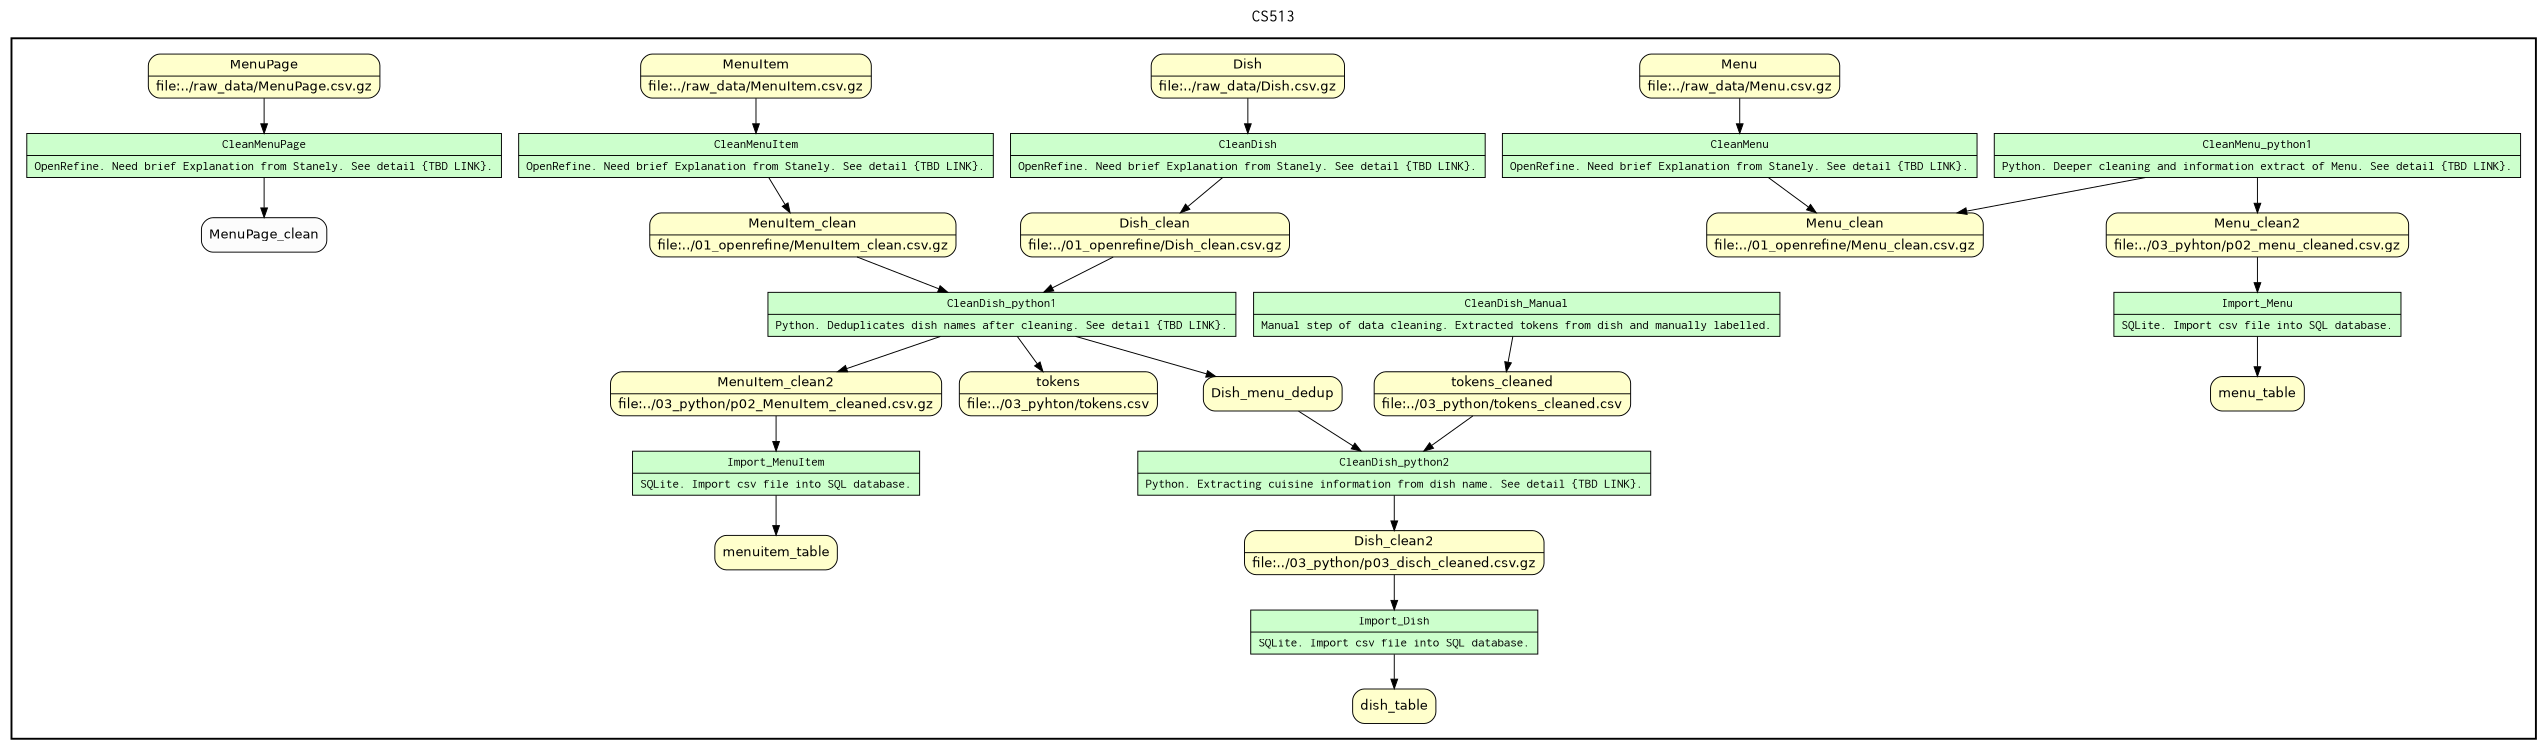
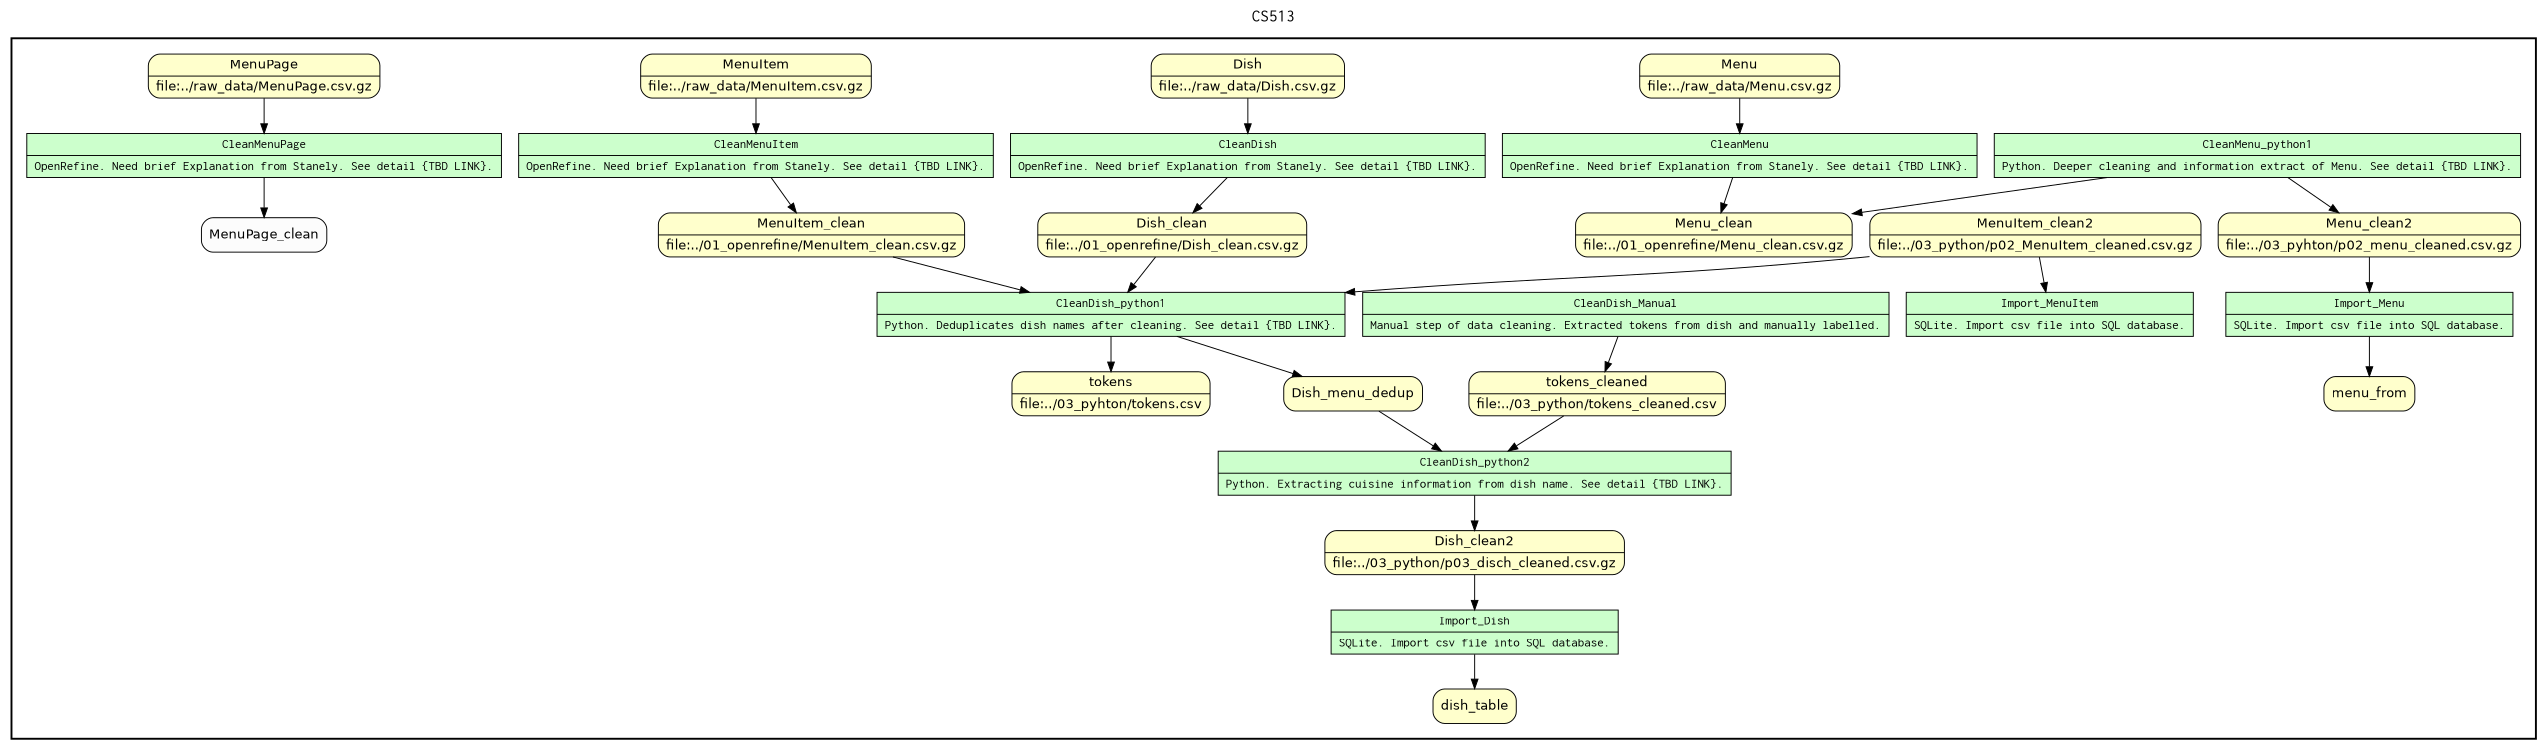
edge "CleanDish_python1" -> "MenuItem_clean2": reversed
node "menu_table": label "menu_table" -> "menu_from"
node "menuitem_table": removed
